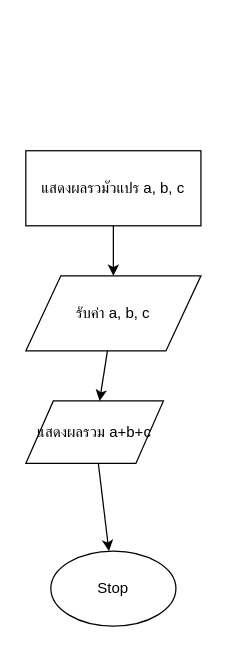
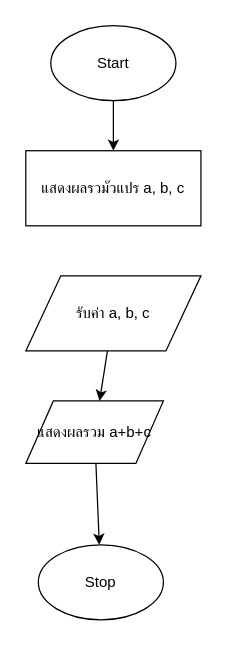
node "Start": added
edge "Start" -> "แสดงผลรวมัวแปร a, b, c": added
edge "แสดงผลรวมัวแปร a, b, c" -> "รับค่า a, b, c": removed
node "Stop": moved (113, 588) -> (101, 582)
